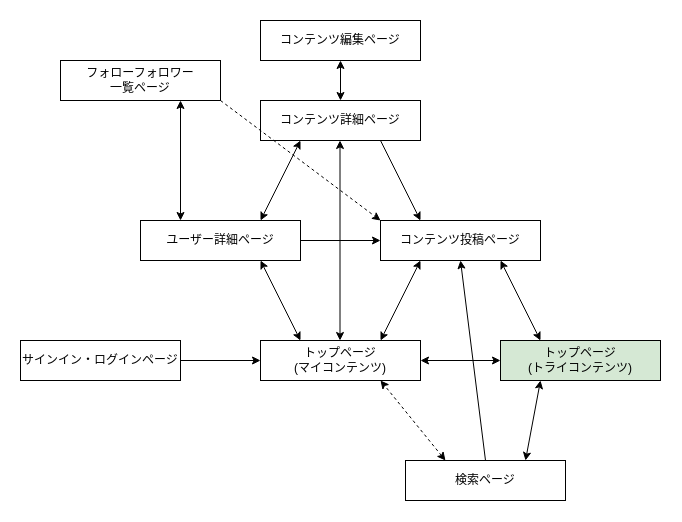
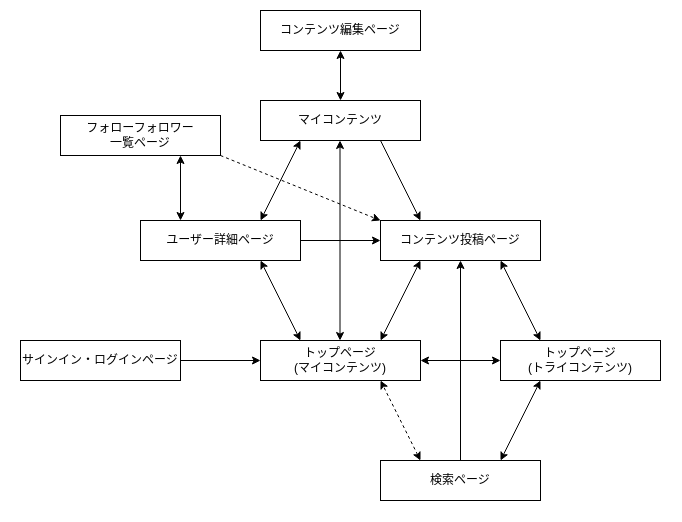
node "コンテンツ編集ページ": moved (341, 41) -> (341, 31)
node "フォローフォロワー 一覧ページ": moved (141, 81) -> (141, 136)
node "コンテンツ詳細ページ": label "コンテンツ詳細ページ" -> "マイコンテンツ"
node "トップページ (トライコンテンツ)": fillcolor #d5e8d4 -> #ffffff
node "検索ページ": moved (486, 481) -> (461, 481)
